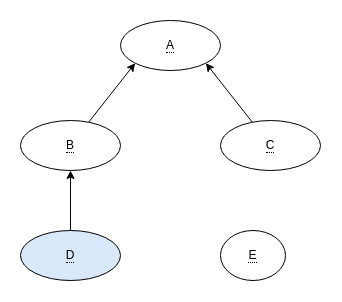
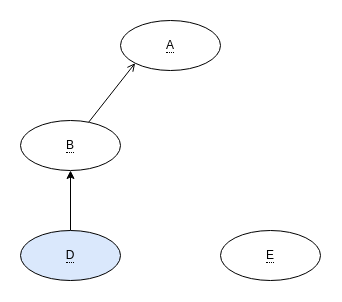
edge "B" -> "A": arrowhead classic -> open
edge "C" -> "A": removed
node "C": removed
node "E": size 65x50 -> 100x50
